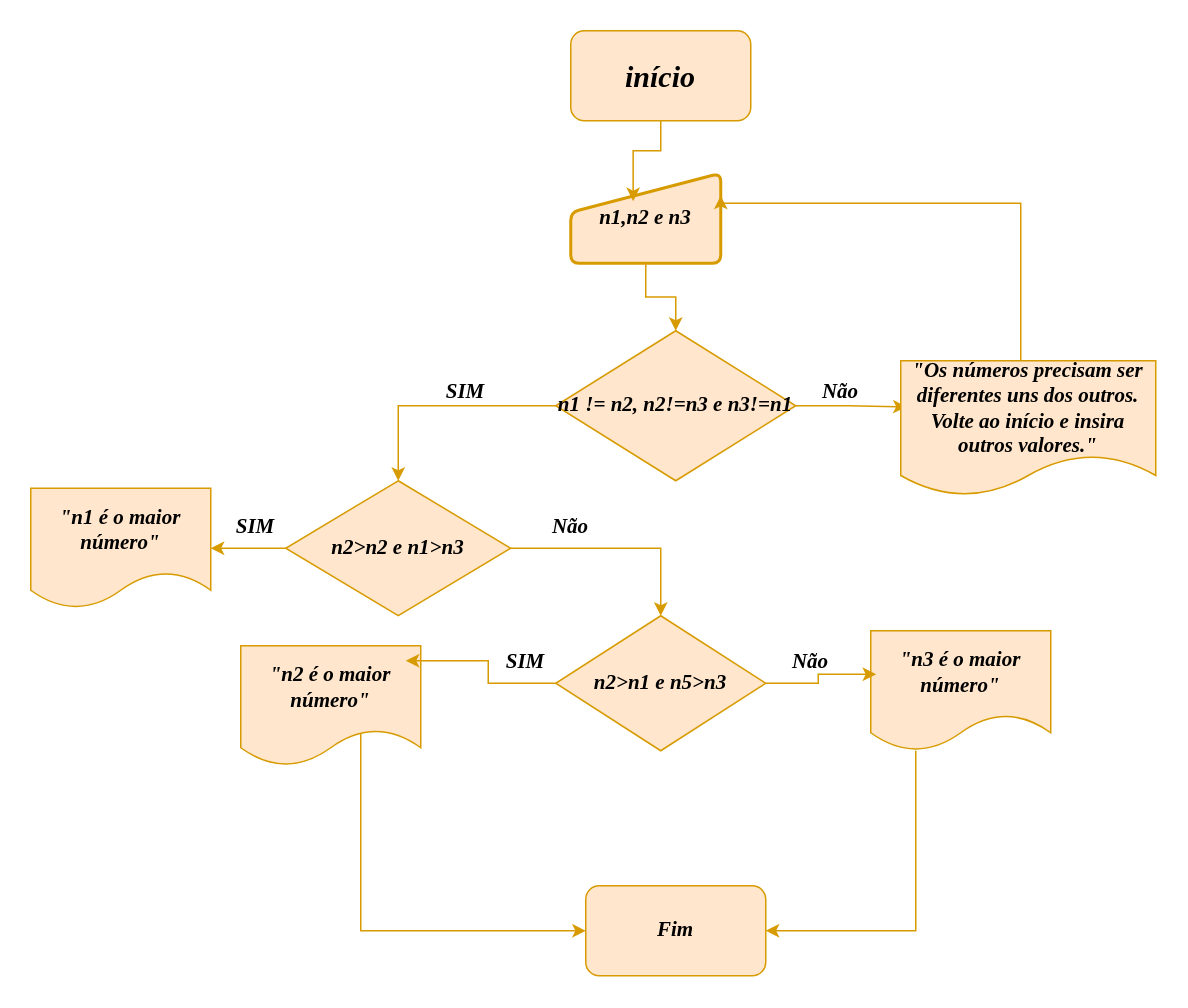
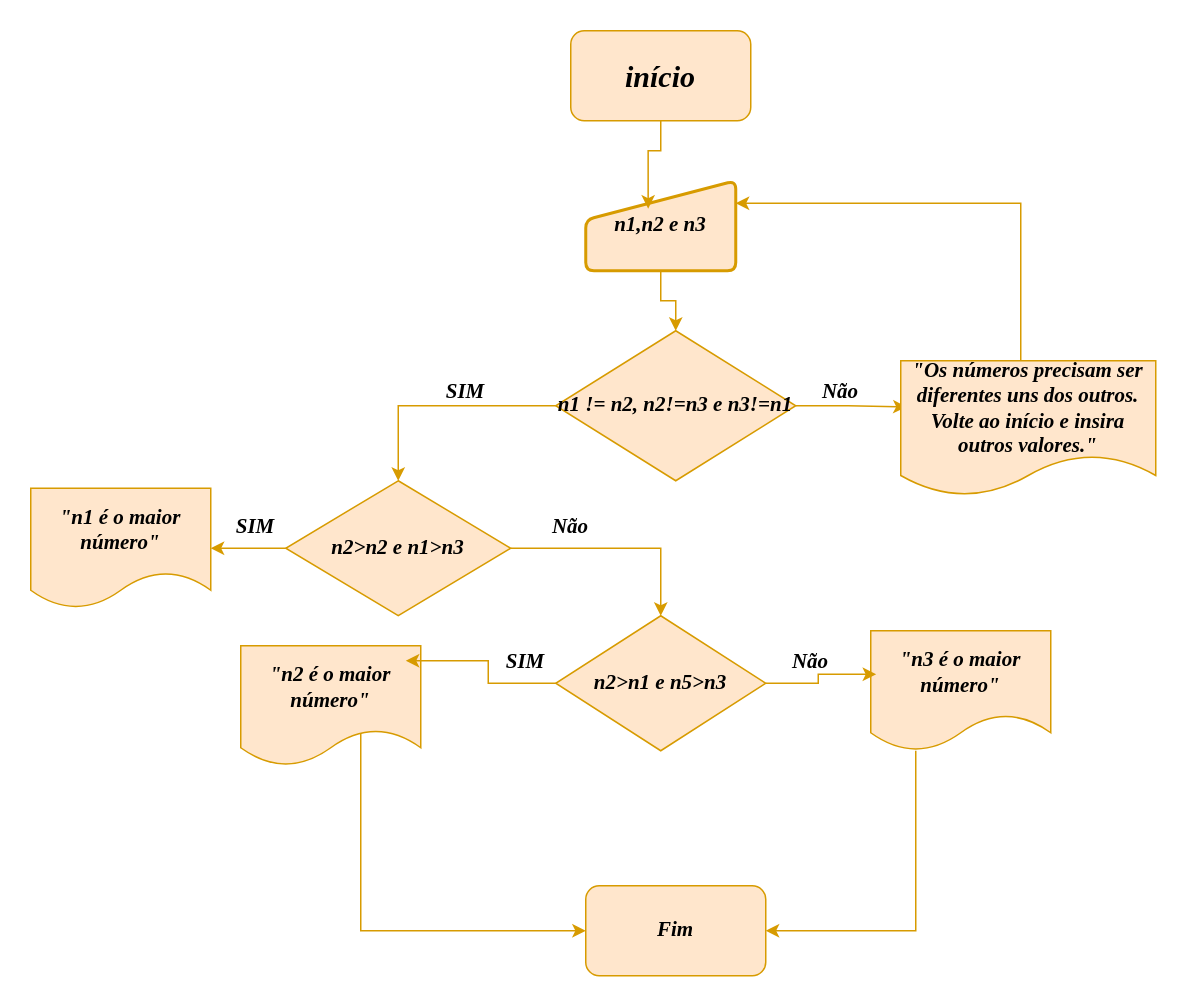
node "n1,n2 e n3": moved (646, 218) -> (661, 226)
